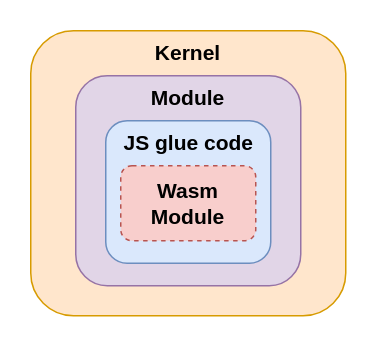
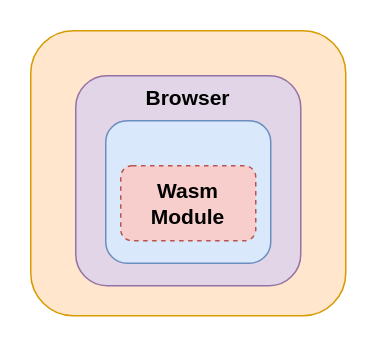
node "Kernel": removed
node "Module": label "Module" -> "Browser"
node "JS glue code": removed
